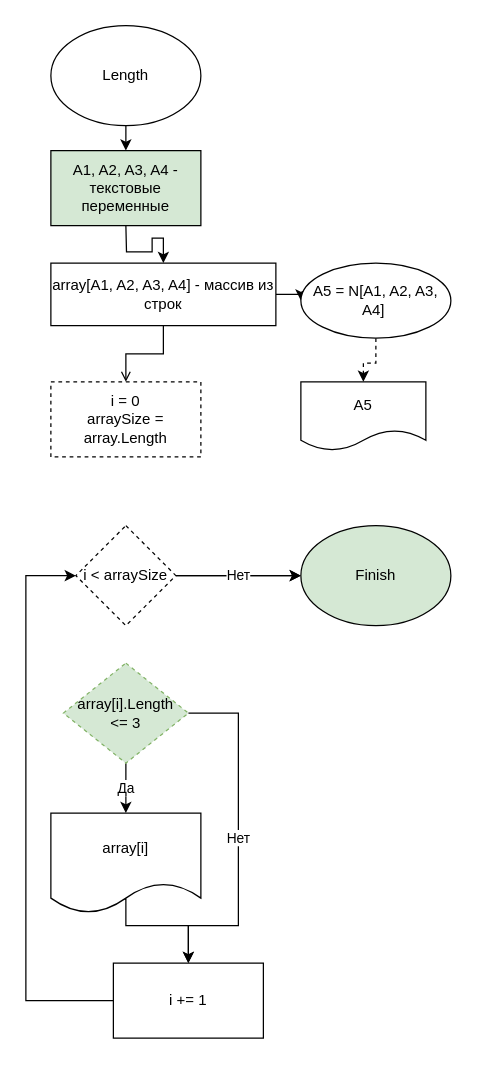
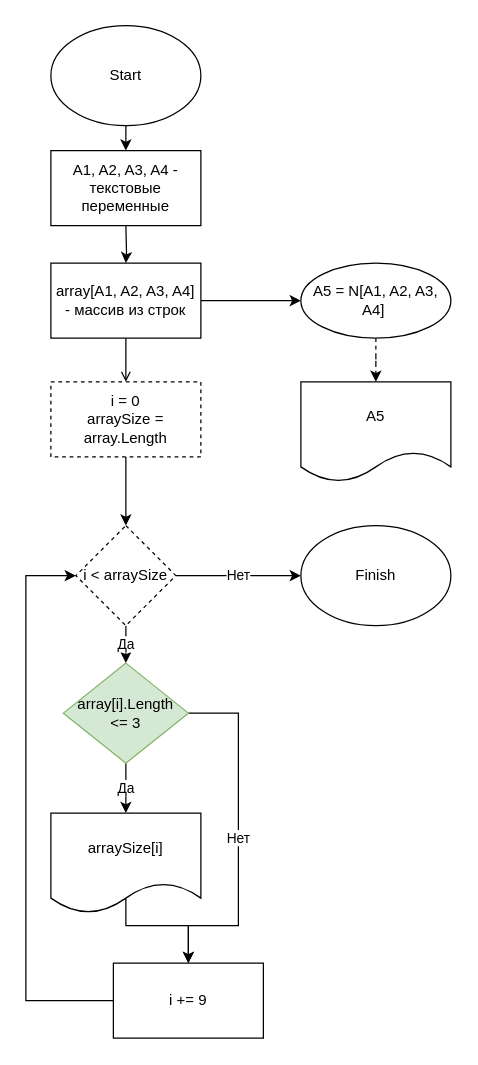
node "Length": label "Length" -> "Start"
node "A1, A2, A3, A4 - текстовые переменные": fillcolor #d5e8d4 -> #ffffff
node "array[A1, A2, A3, A4] - массив из строк": size 225x63 -> 150x75
node "A5": size 125x69 -> 150x100
edge "i = 0 arraySize = array.Length" -> "i < arraySize": added
edge "i < arraySize" -> "Finish": now "i < arraySize" -> "array[i].Length <= 3"
node "Finish": fillcolor #d5e8d4 -> #ffffff
node "array[i].Length <= 3": style dashed -> solid
node "array[i]": label "array[i]" -> "arraySize[i]"
node "i += 1": label "i += 1" -> "i += 9"
